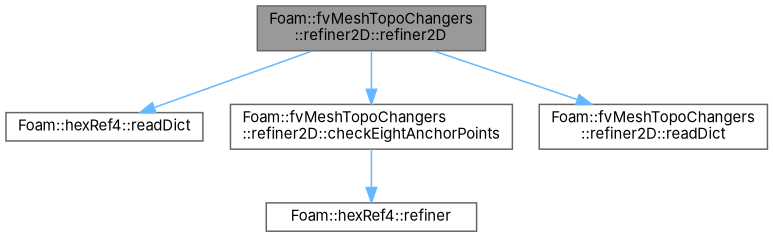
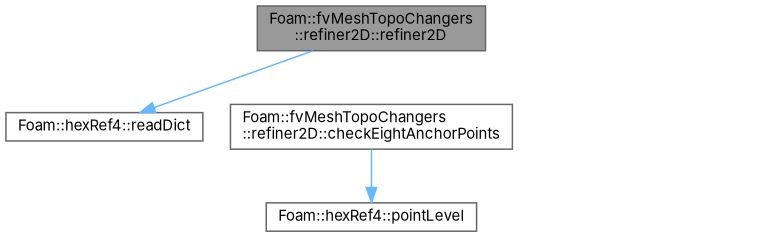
edge "Foam::fvMeshTopoChangers ::refiner2D::refiner2D" -> "Foam::fvMeshTopoChangers ::refiner2D::checkEightAnchorPoints": removed
node "Foam::fvMeshTopoChangers ::refiner2D::readDict": removed
node "Foam::hexRef4::refiner": label "Foam::hexRef4::refiner" -> "Foam::hexRef4::pointLevel"
